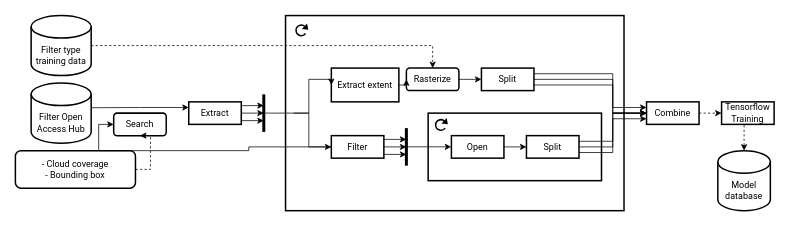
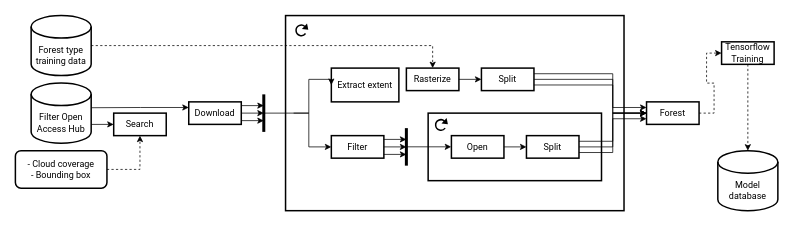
node "Filter type training data": label "Filter type training data" -> "Forest type training data"
node "Rasterize": shape rounded rectangle -> rectangle
edge "Extract extent" -> "Rasterize": removed
node "Extract": label "Extract" -> "Download"
node "Combine": label "Combine" -> "Forest"
node "Tensorflow Training": moved (747, 113) -> (747, 53)
node "Search": shape rounded rectangle -> rectangle
edge "Filter" -> "Search": now "Filter Open Access Hub" -> "Search"
node "- Cloud coverage - Bounding box": size 120x38 -> 92x38
node "Model database": size 53x60 -> 60x60
